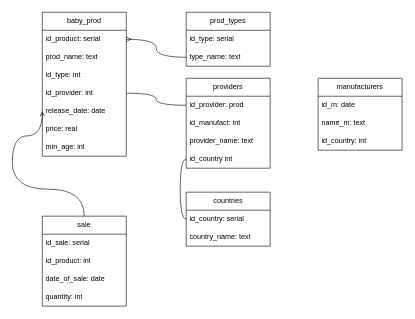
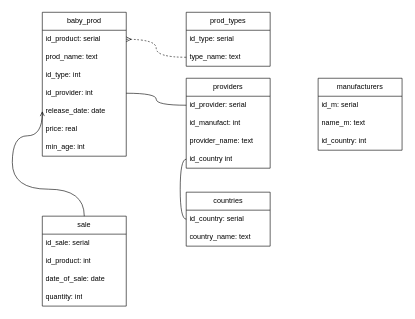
edge "type_name: text" -> "id_product: serial": style solid -> dashed
node "id_provider: prod": label "id_provider: prod" -> "id_provider: serial"
node "id_m: date": label "id_m: date" -> "id_m: serial"
